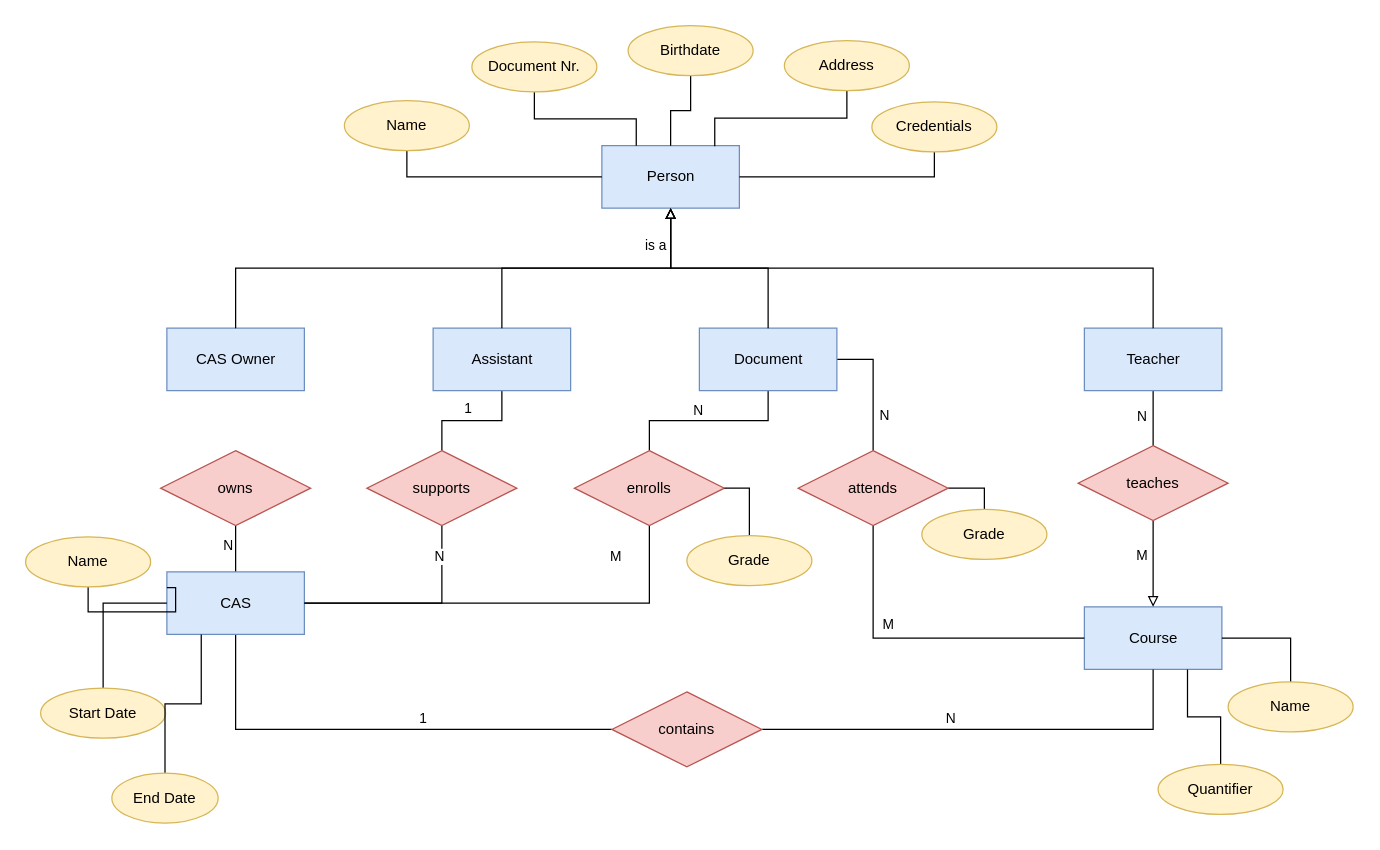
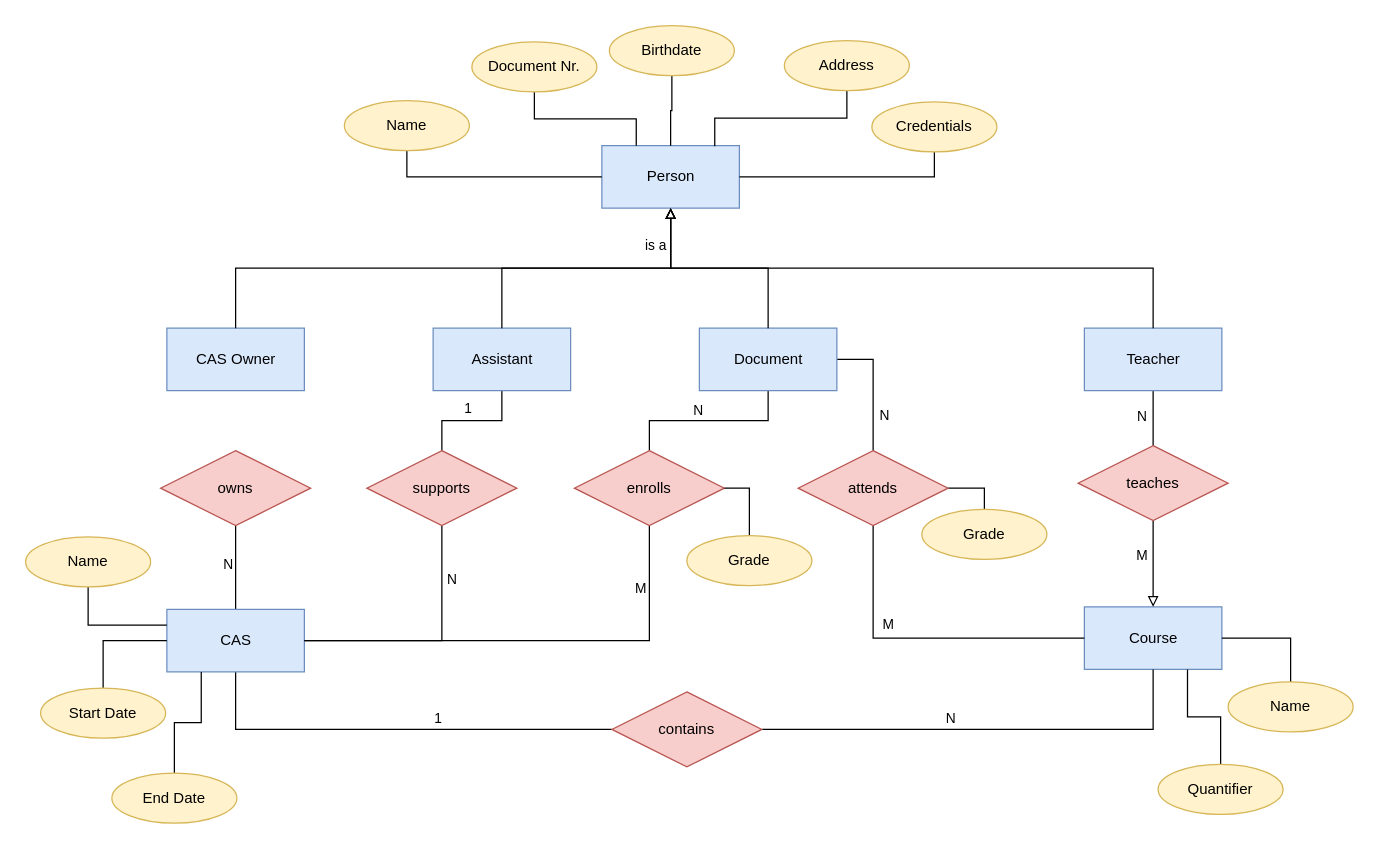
node "Birthdate": moved (691, 51) -> (672, 51)
node "CAS": moved (236, 603) -> (236, 641)
node "End Date": size 106x50 -> 125x50
